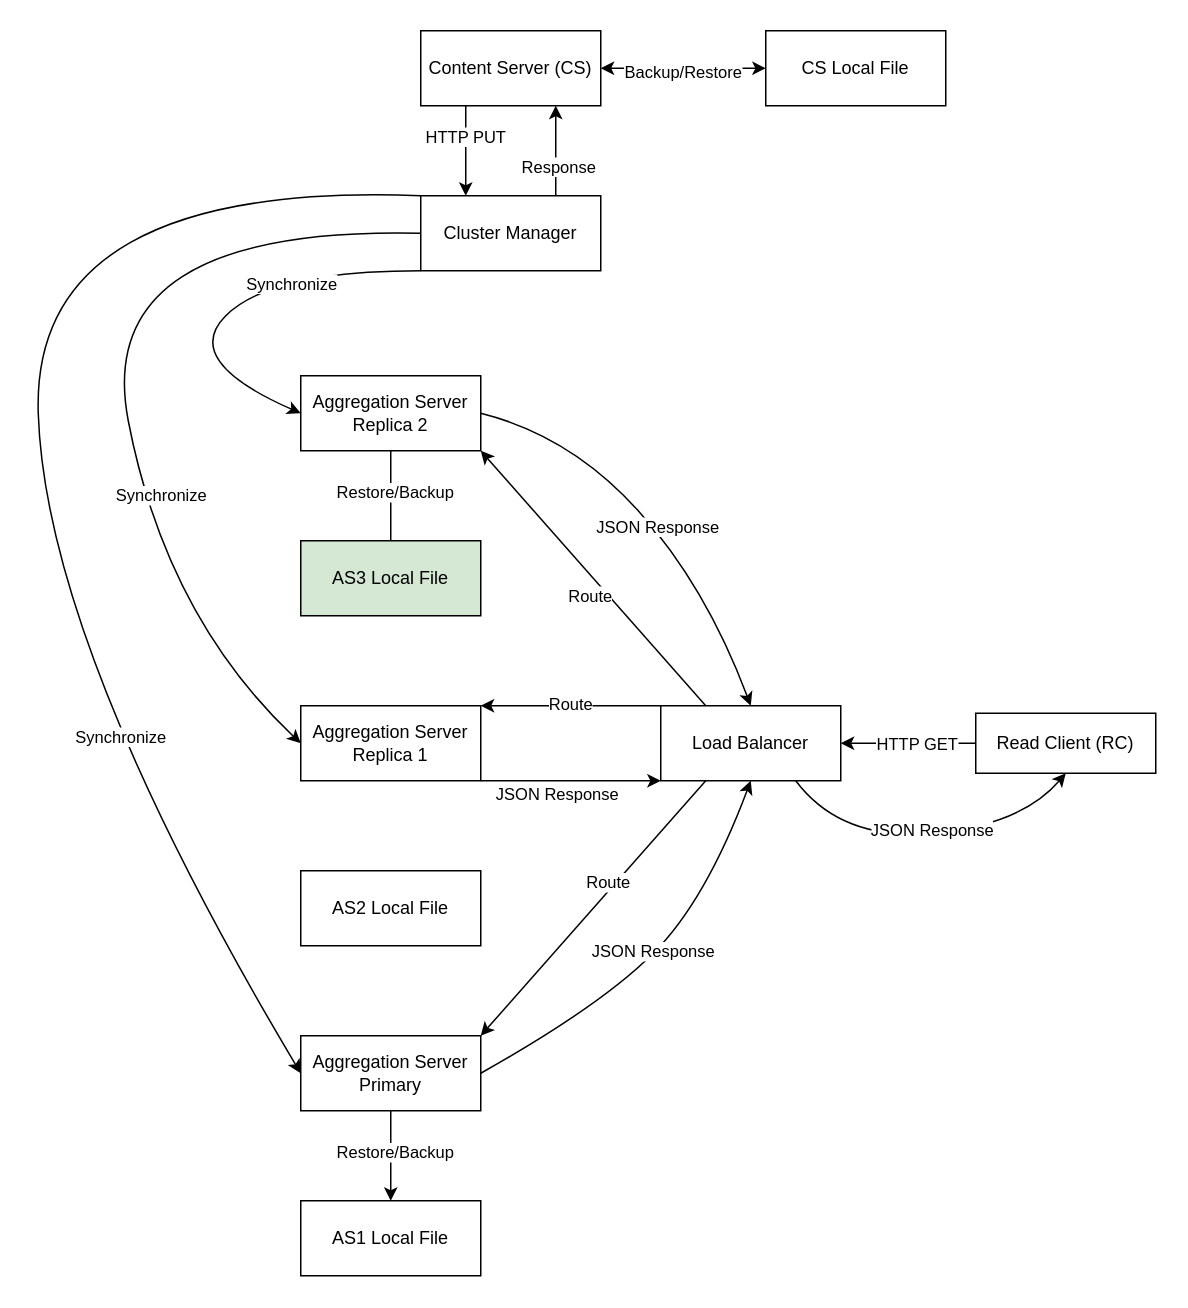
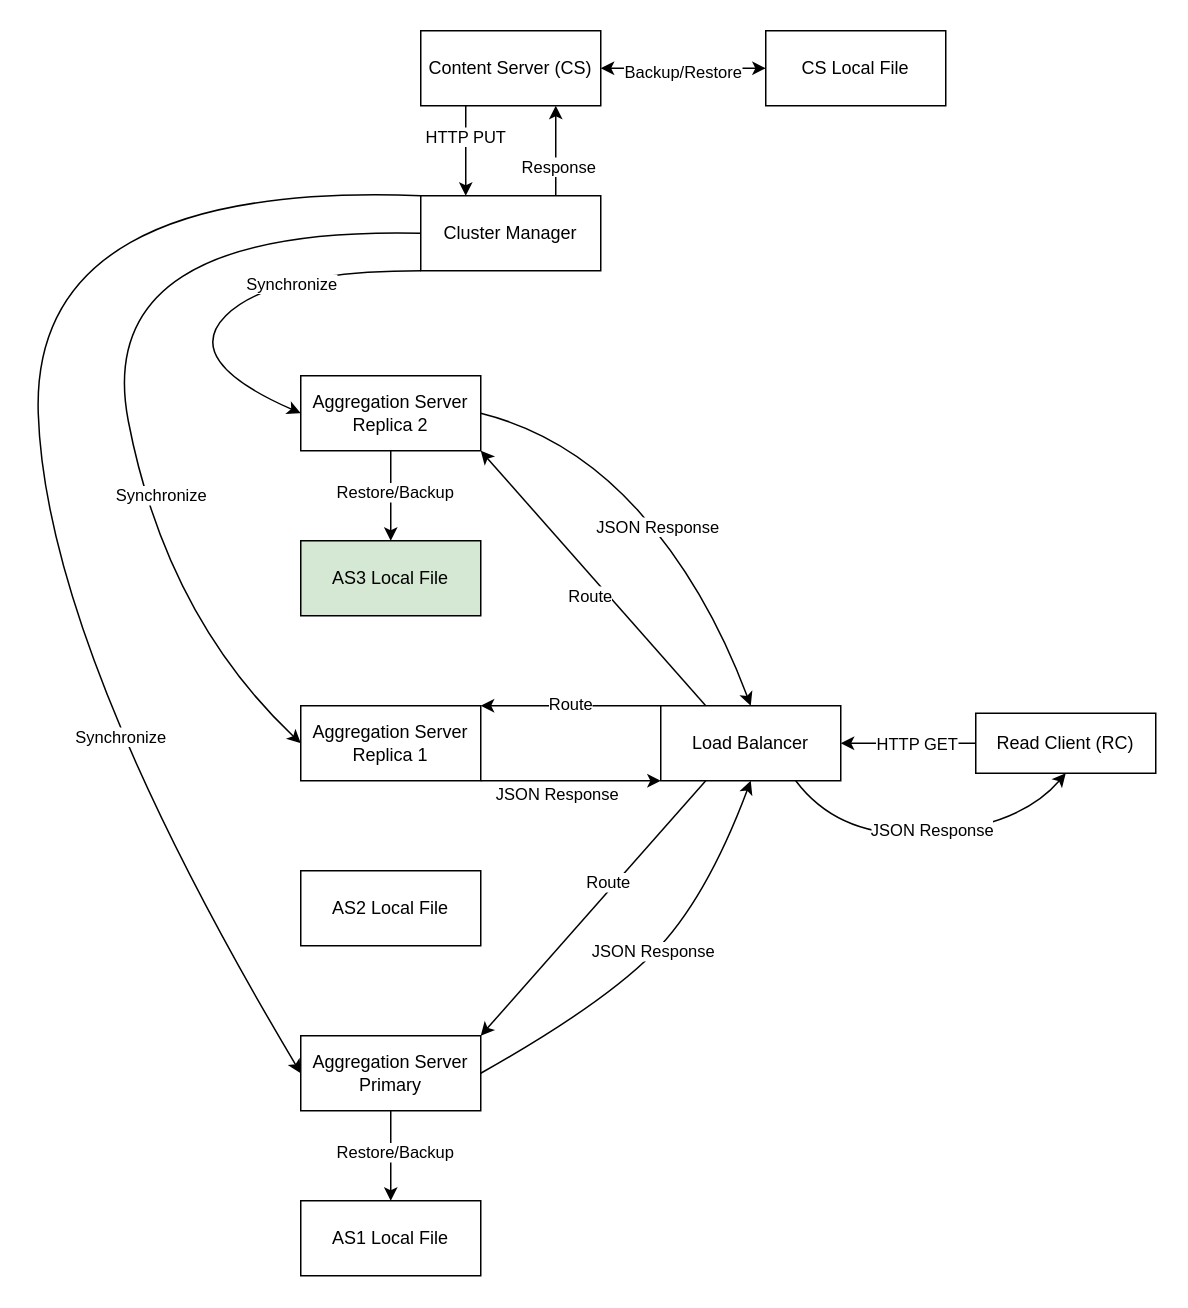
edge "Aggregation Server Replica 2" -- "AS3 Local File": arrowhead none -> classic
